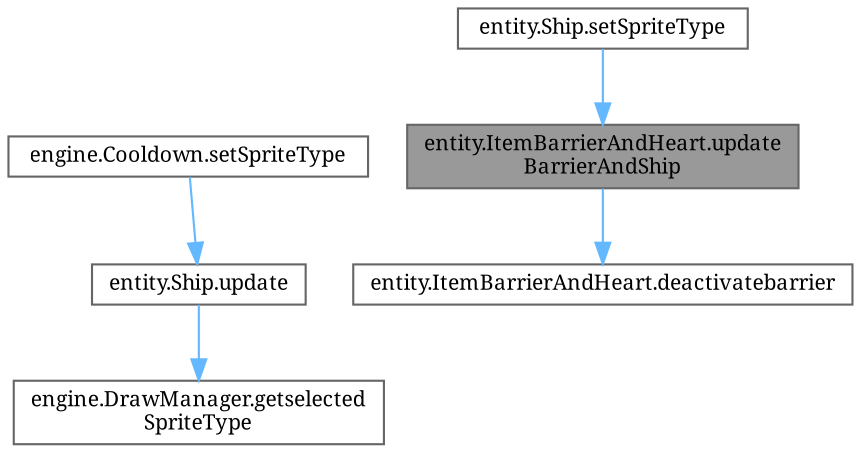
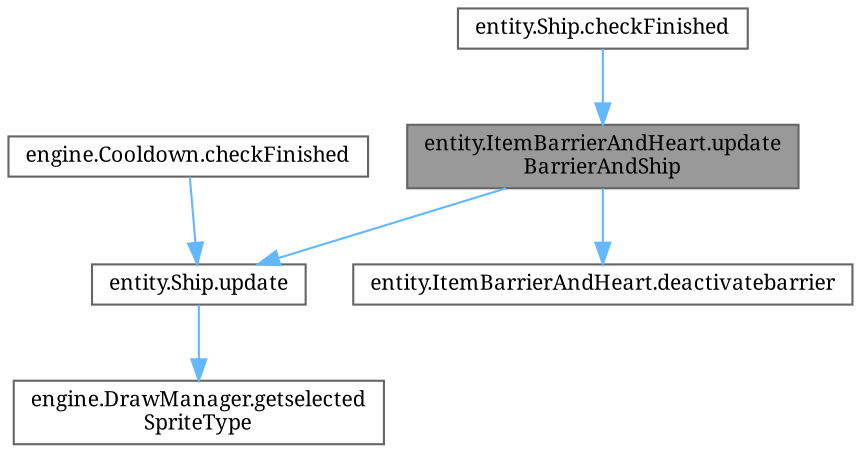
node "entity.Ship.setSpriteType": label "entity.Ship.setSpriteType" -> "entity.Ship.checkFinished"
node "engine.Cooldown.setSpriteType": label "engine.Cooldown.setSpriteType" -> "engine.Cooldown.checkFinished"
edge "entity.ItemBarrierAndHeart.update BarrierAndShip" -> "entity.Ship.update": added
